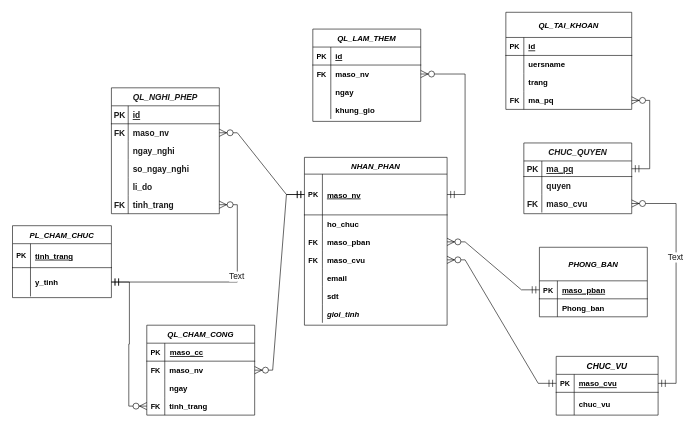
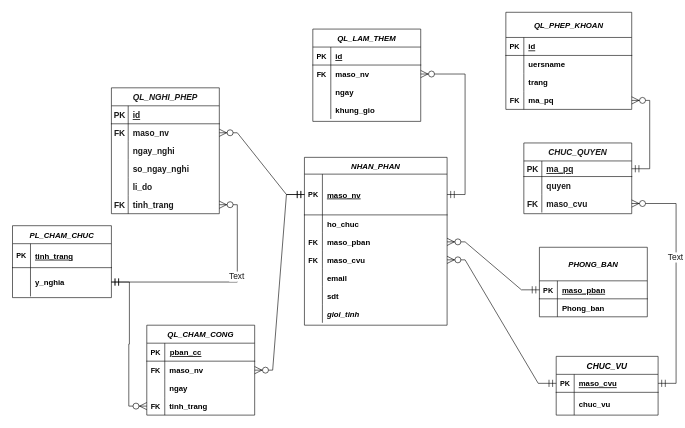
node "QL_TAI_KHOAN": label "QL_TAI_KHOAN" -> "QL_PHEP_KHOAN"
node "y_tinh": label "y_tinh" -> "y_nghia"
node "maso_cc": label "maso_cc" -> "pban_cc"
